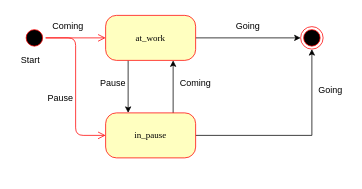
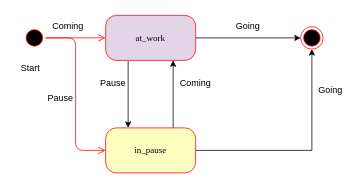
node "at_work": fillcolor #ffffc0 -> #e1d5e7
node "Start": moved (30, 60) -> (30, 68)
node "in_pause": moved (150, 135) -> (150, 150)
